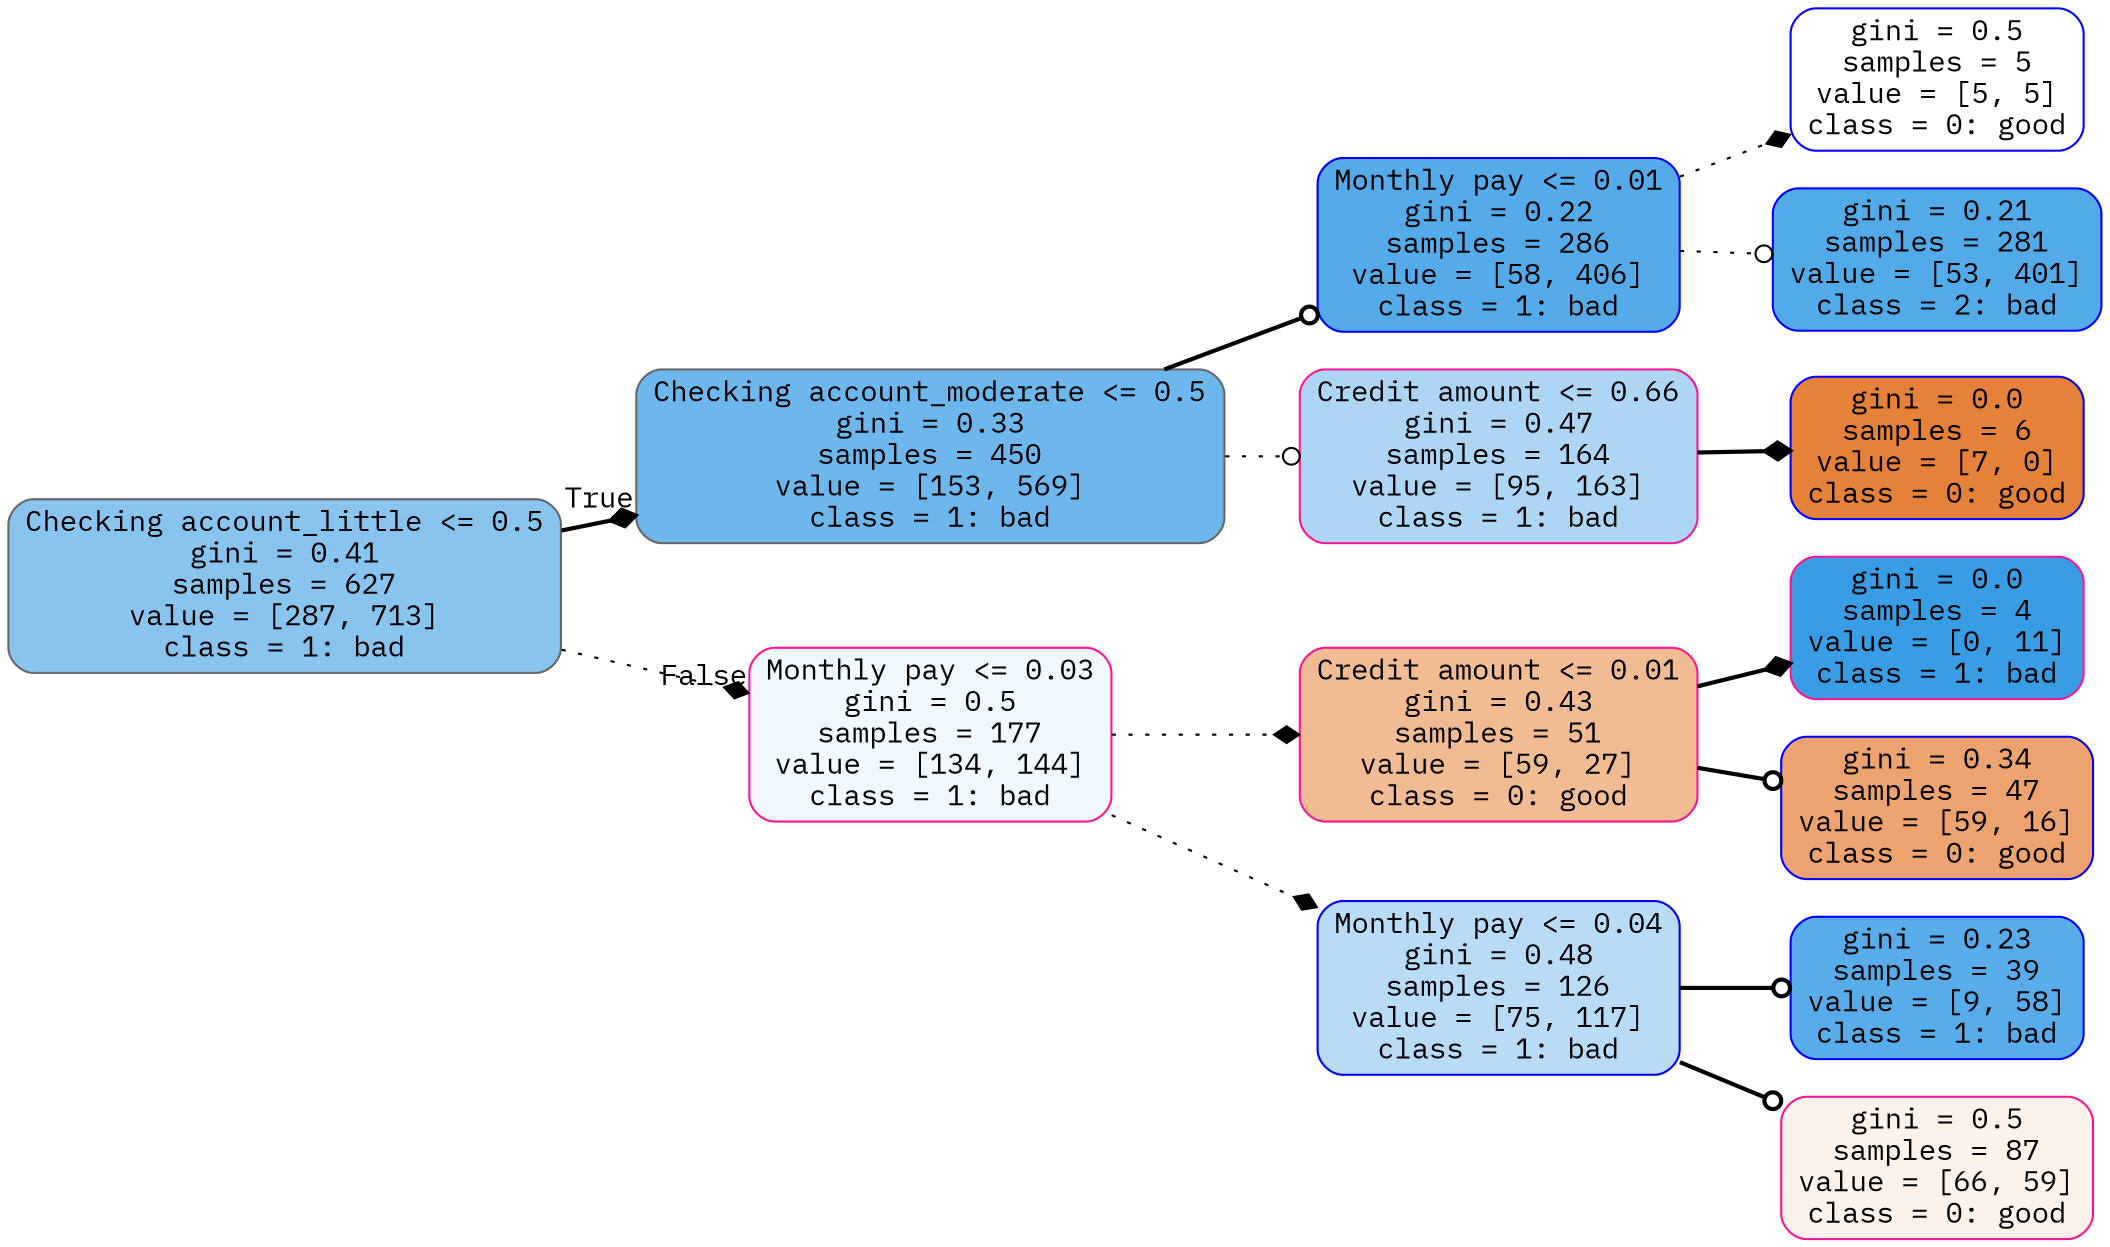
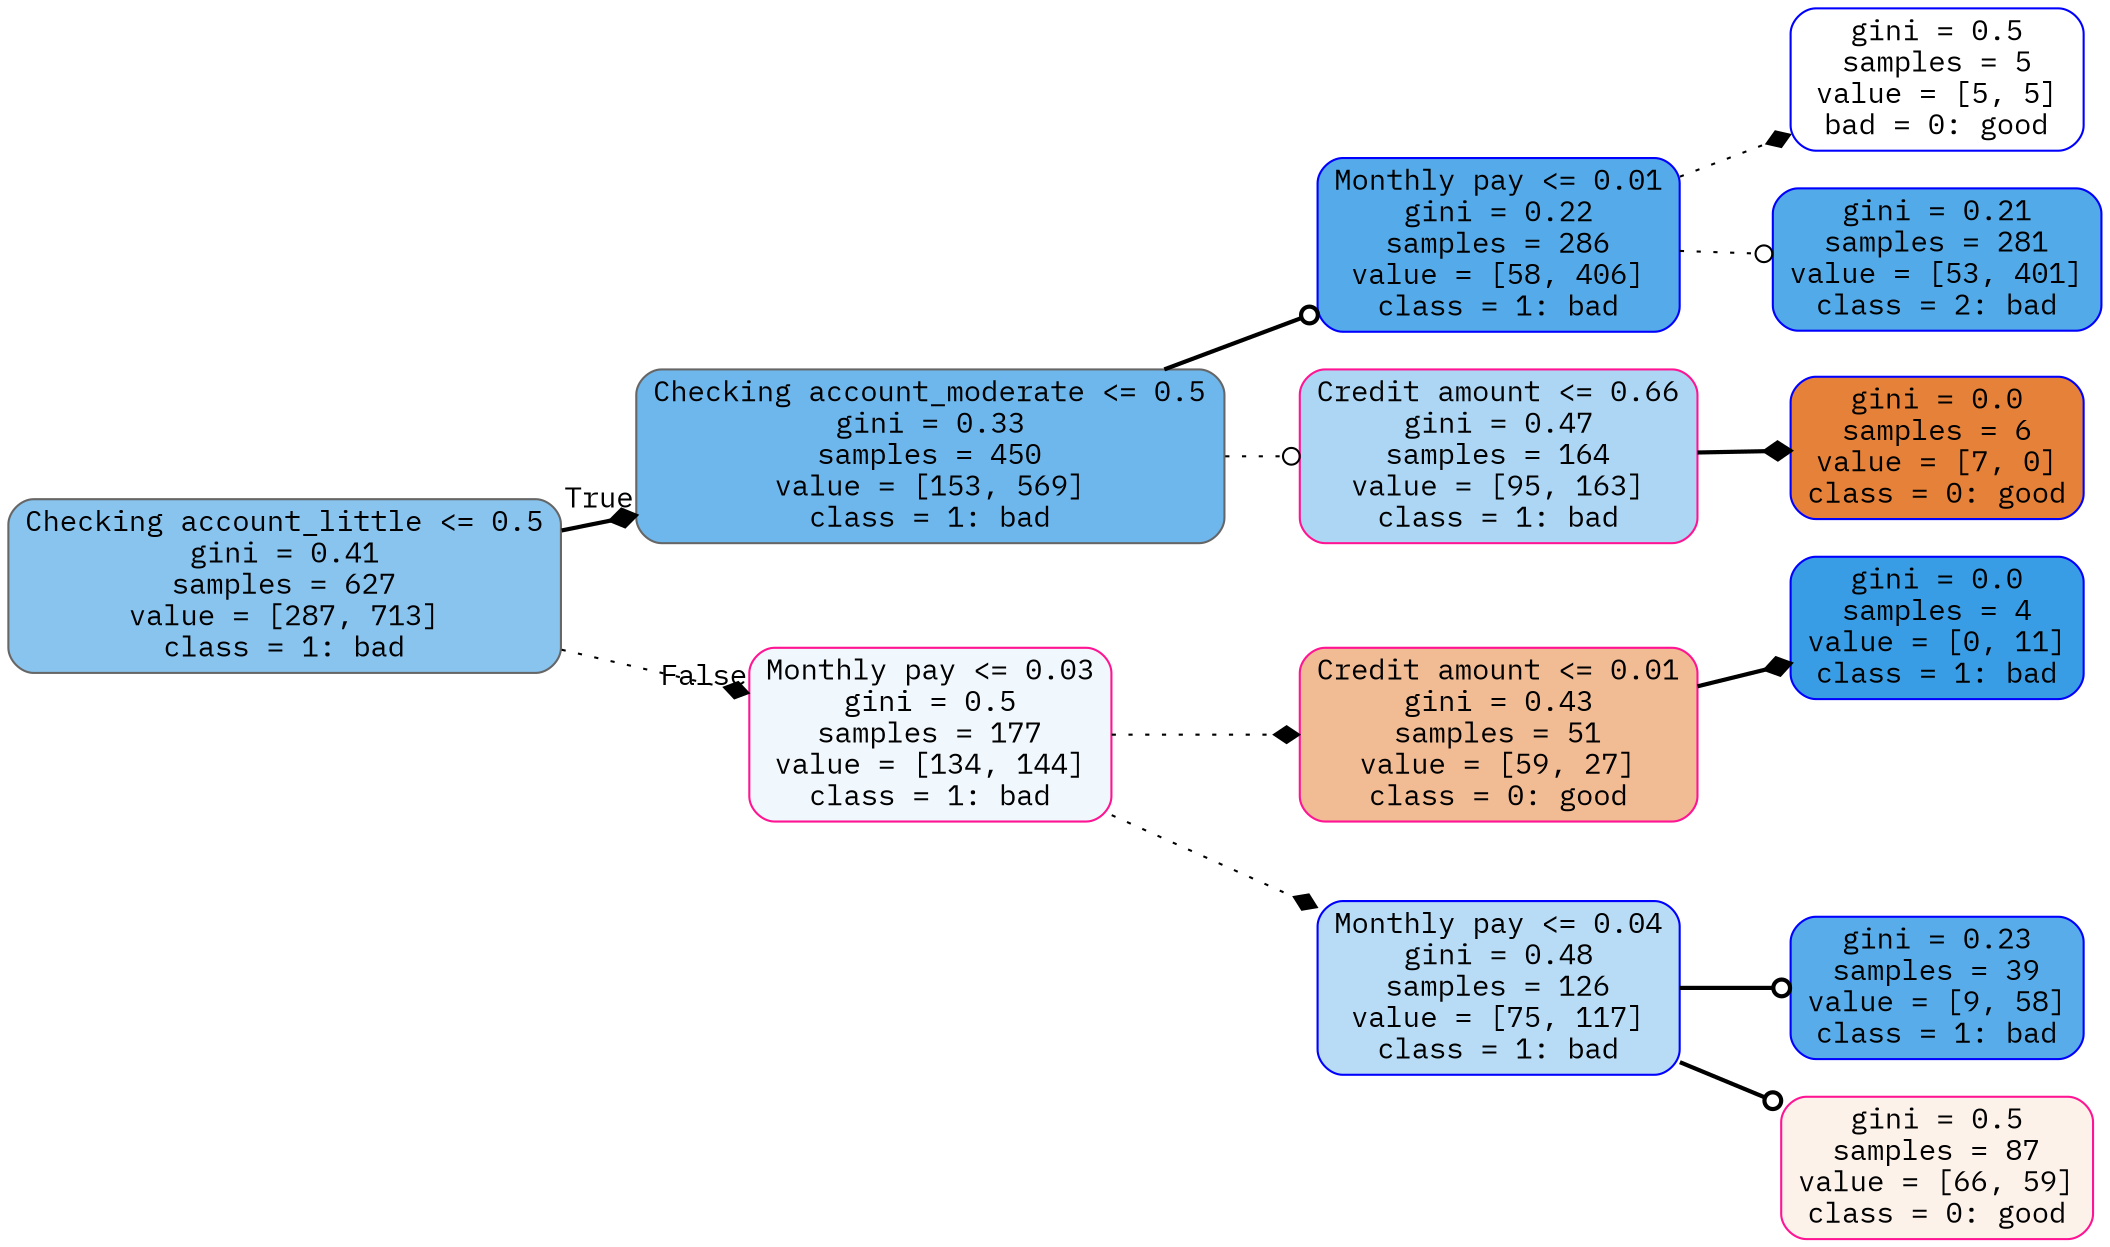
node "gini = 0.5 samples = 5 value = [5, 5] class = 0: good": label "gini = 0.5 samples = 5 value = [5, 5] class = 0: good" -> "gini = 0.5 samples = 5 value = [5, 5] bad = 0: good"
node "gini = 0.0 samples = 4 value = [0, 11] class = 1: bad": color deeppink -> blue
node "gini = 0.34 samples = 47 value = [59, 16] class = 0: good": removed
